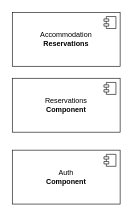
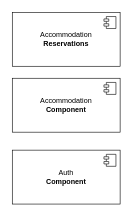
node "Reservations Component": label "Reservations Component" -> "Accommodation Component"
